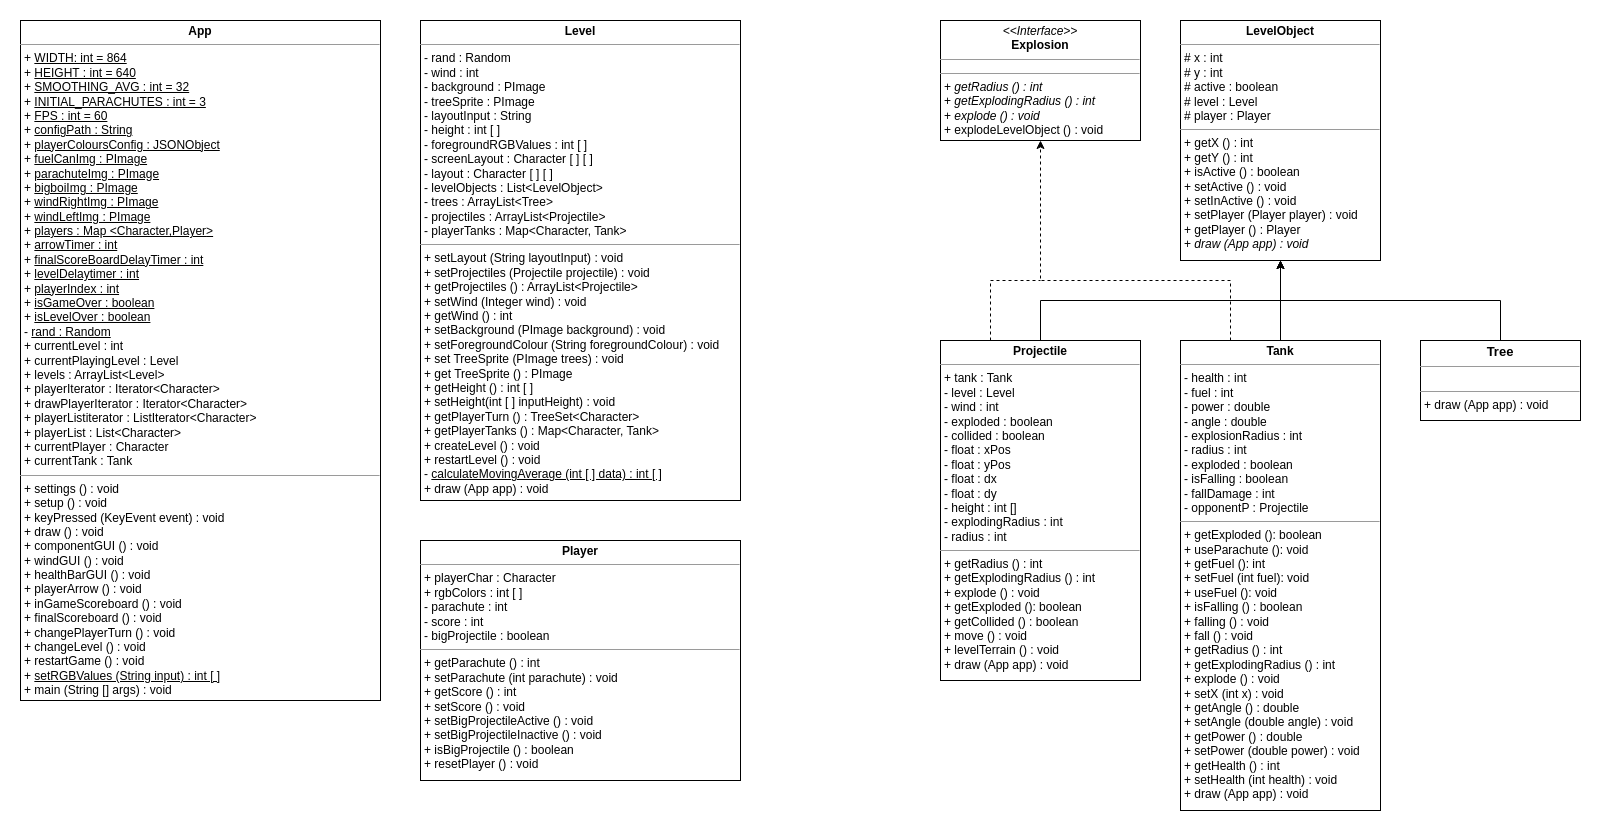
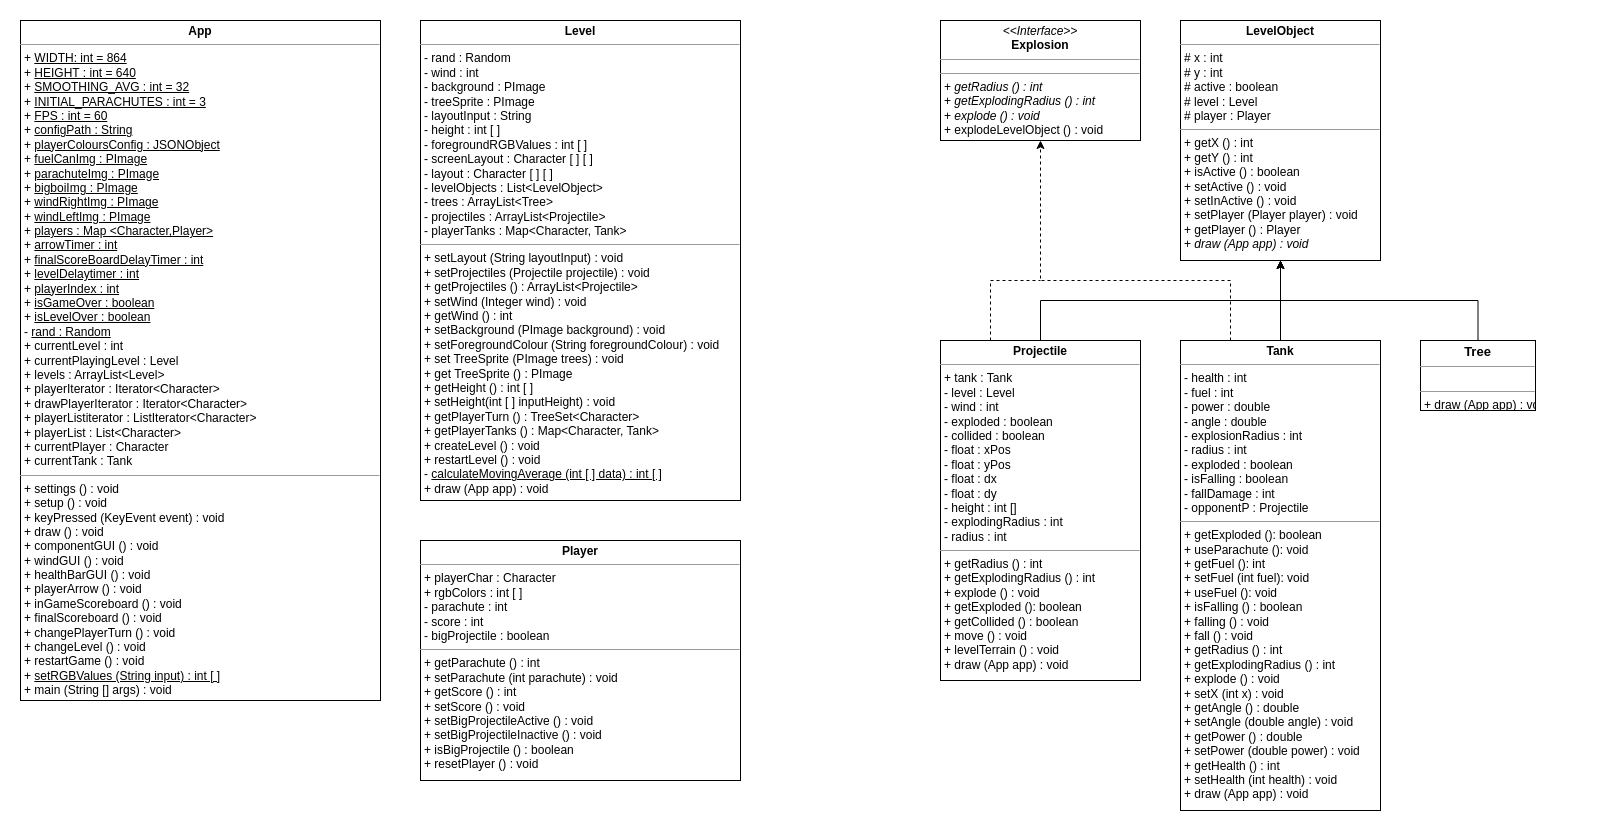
node "Tree + draw (App app) : void": size 160x80 -> 115x70
